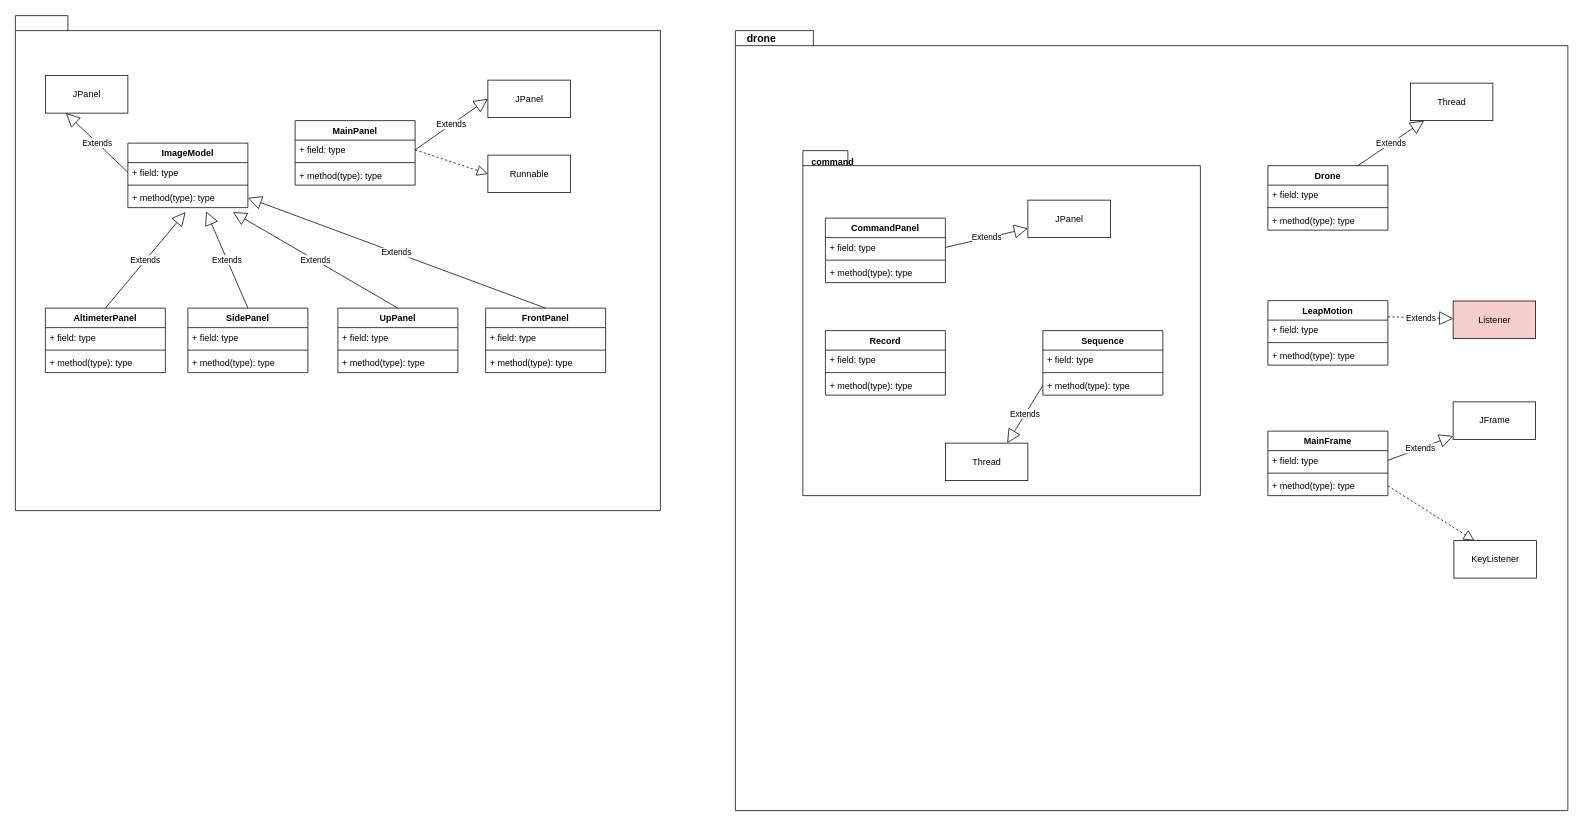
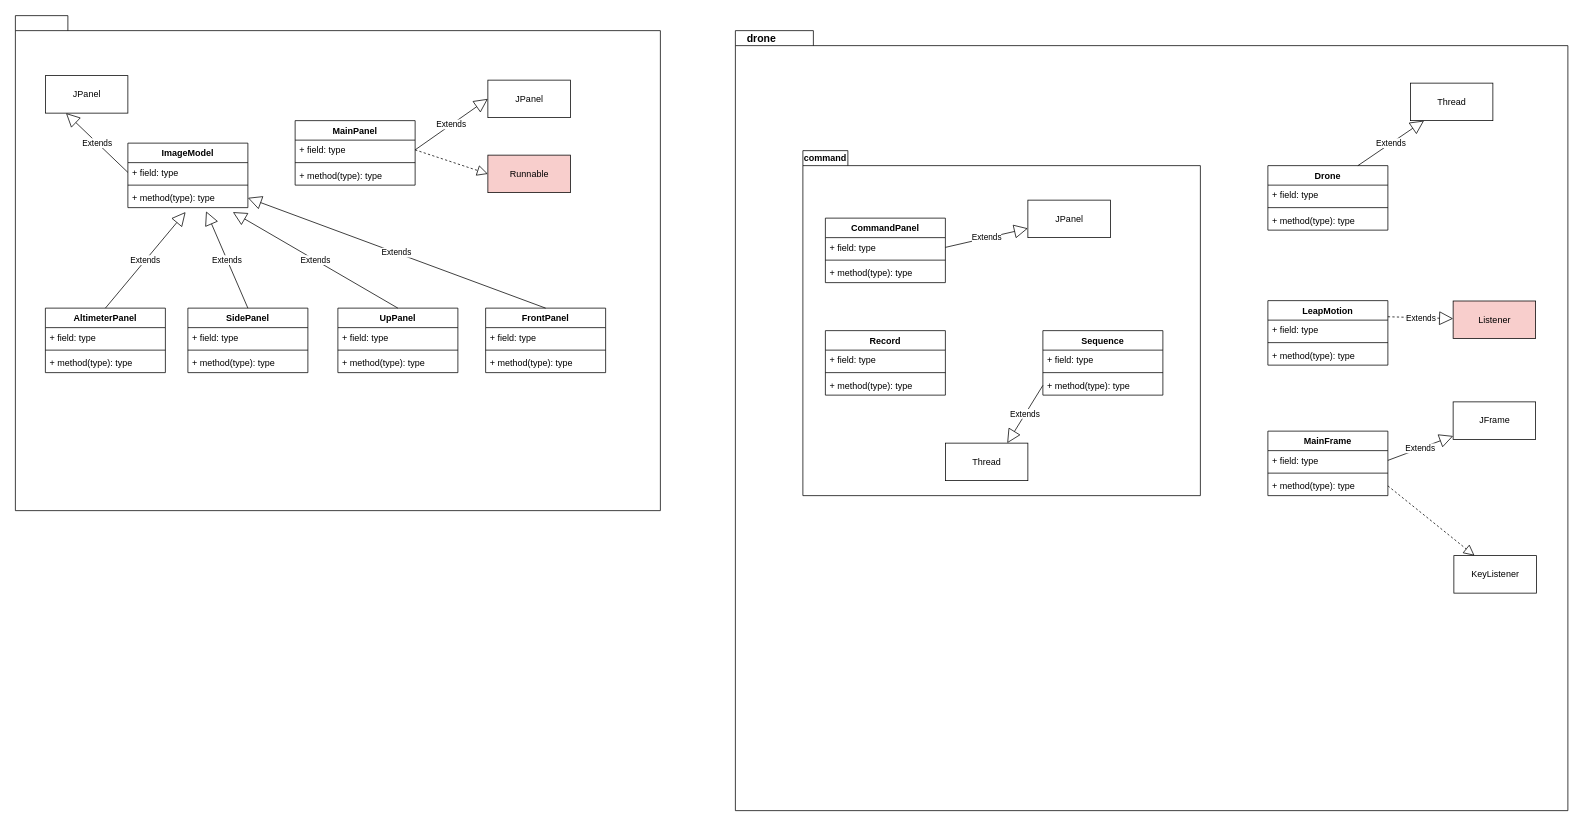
node "command": moved (833, 162) -> (825, 158)
node "Runnable": fillcolor #ffffff -> #f8cecc
node "KeyListener": moved (1495, 559) -> (1495, 574)
